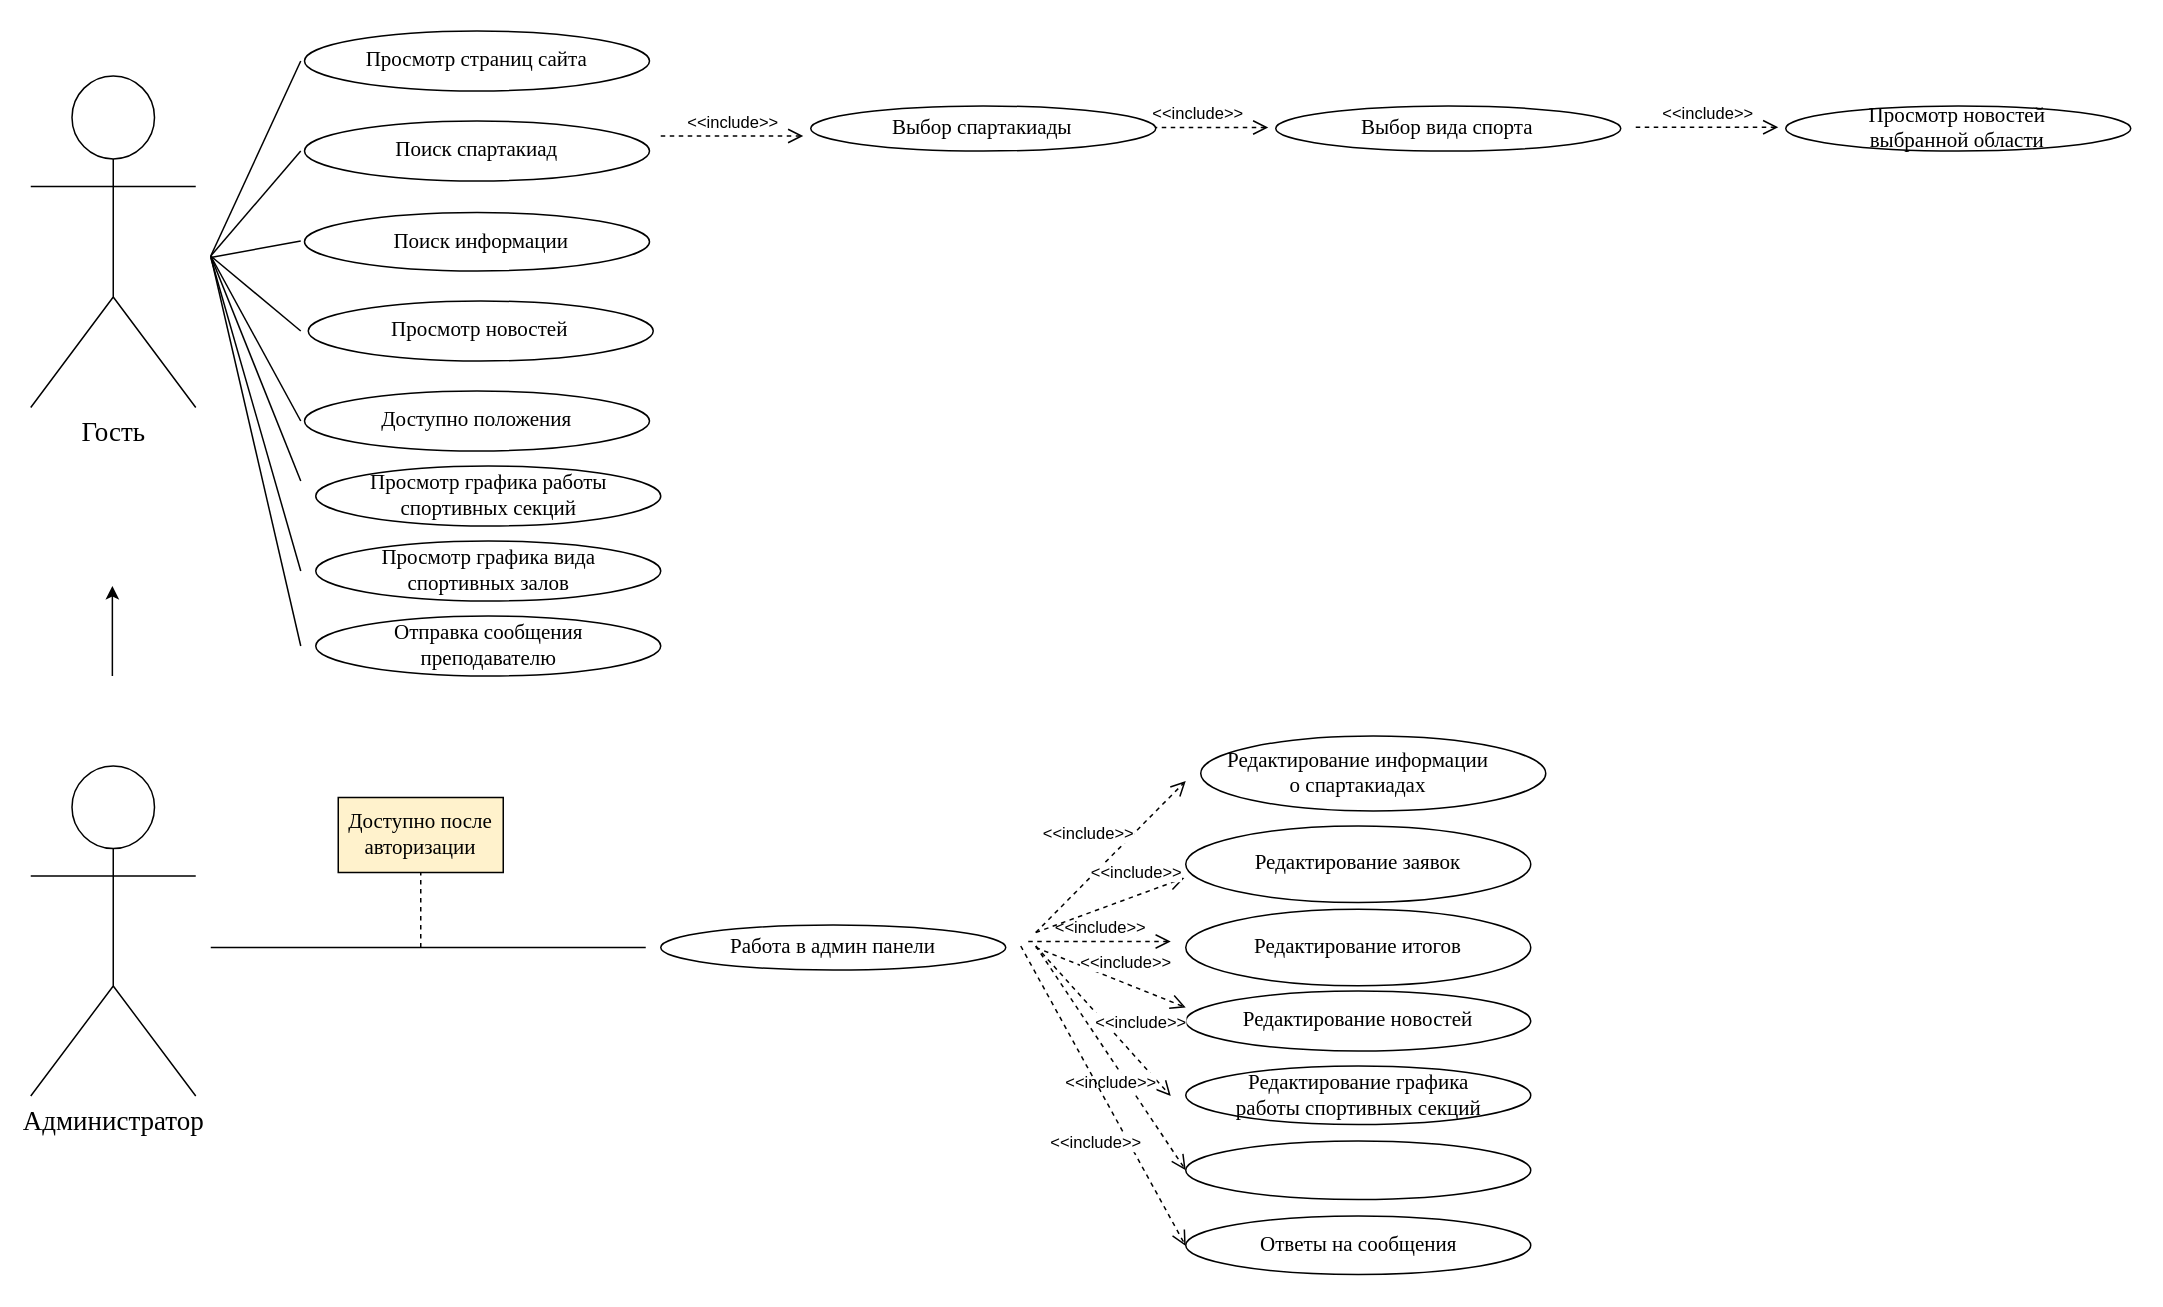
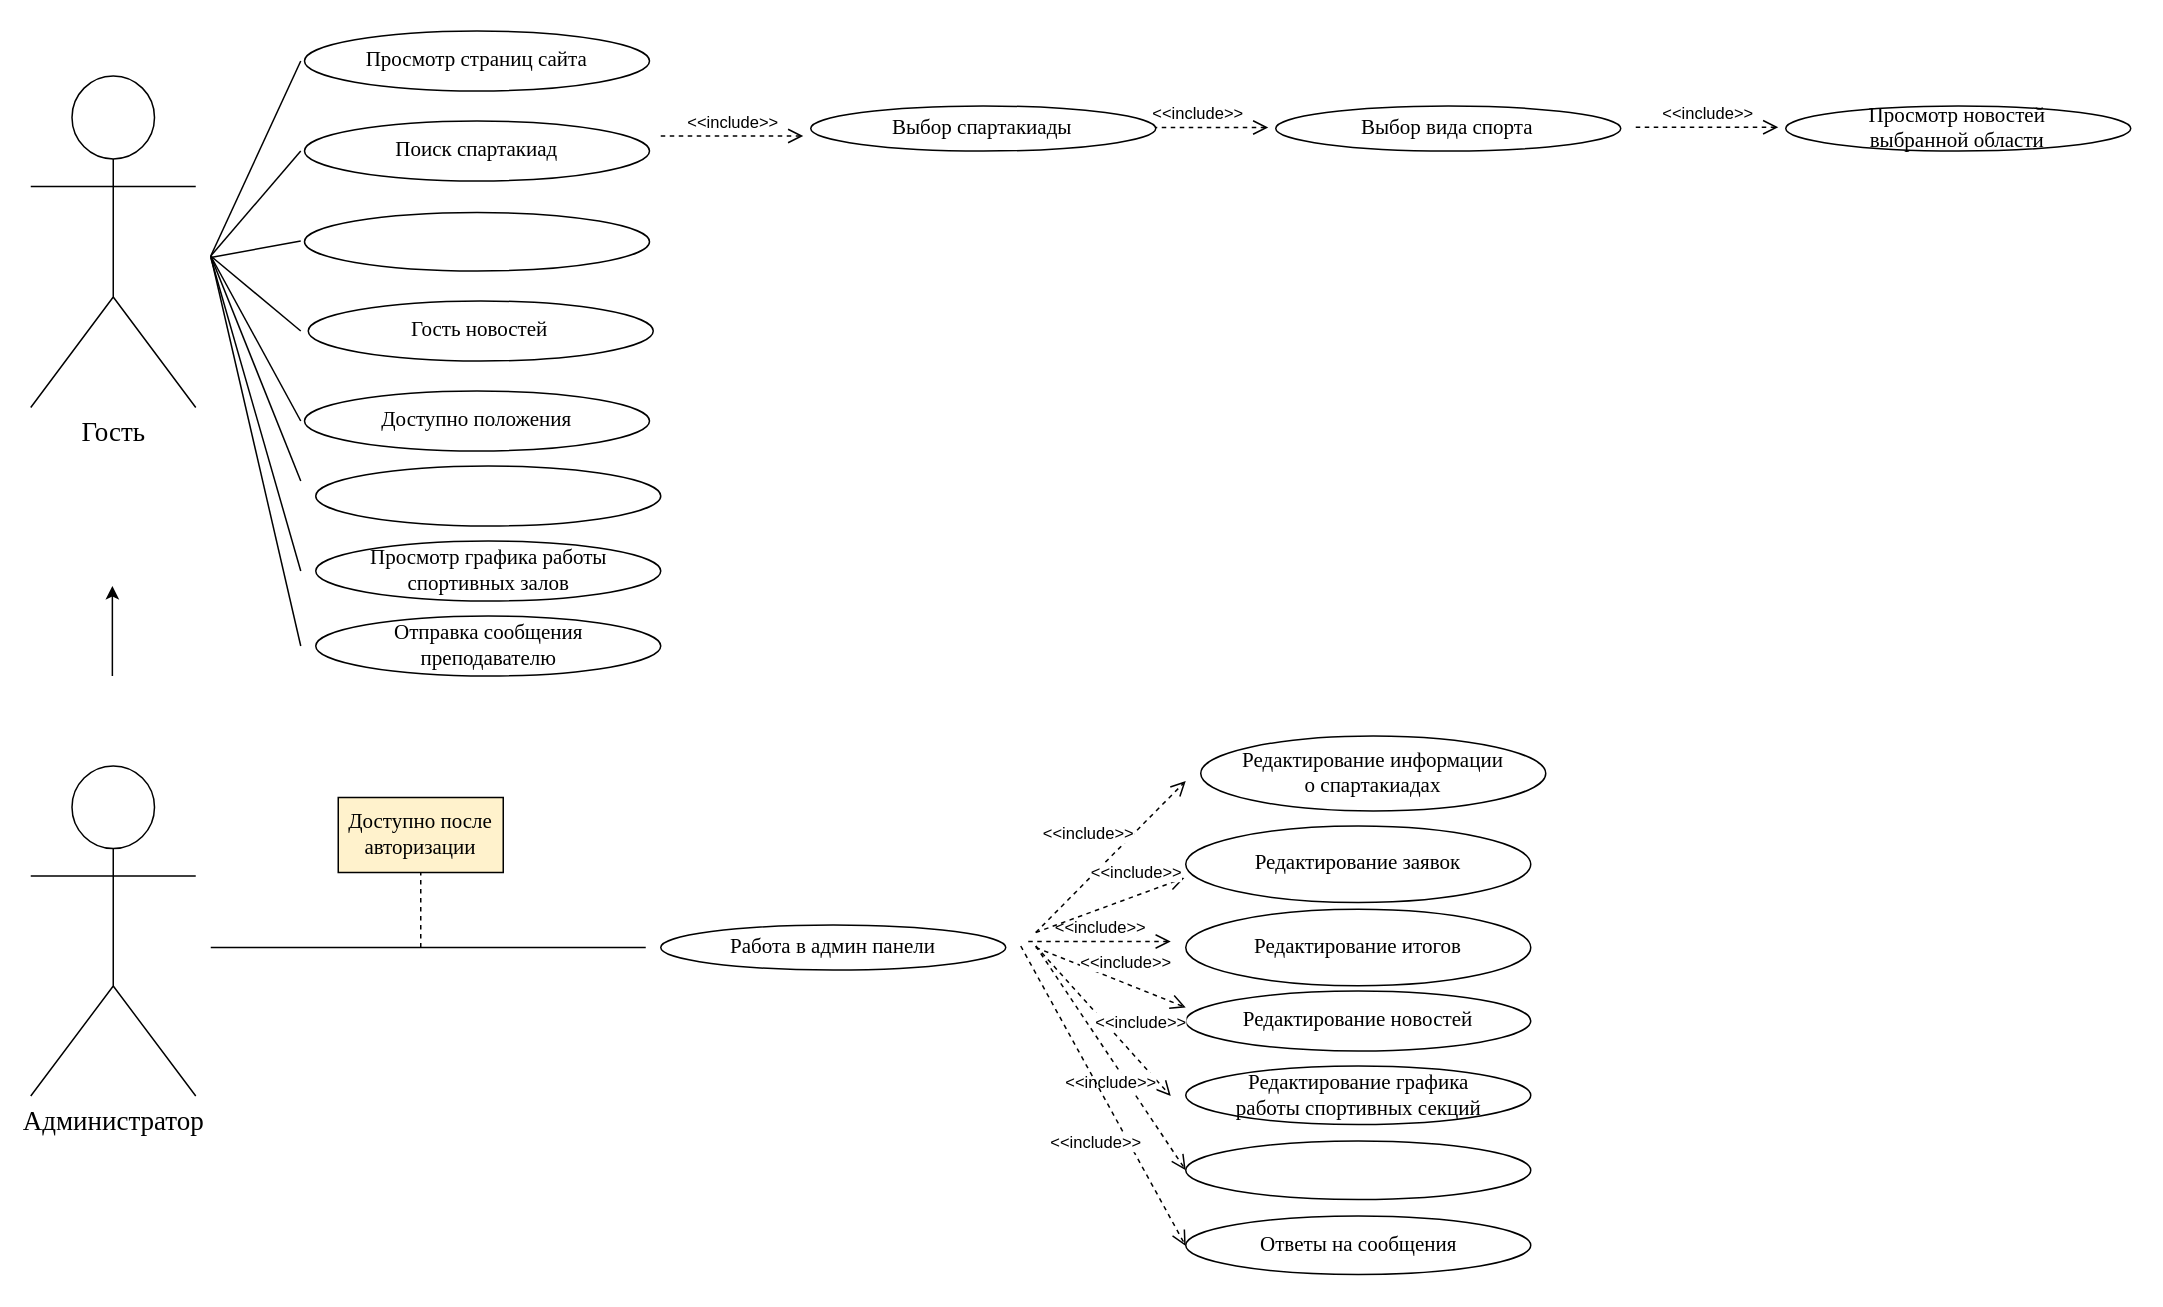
node "Поиск информации": removed
node "Просмотр новостей": label "Просмотр новостей" -> "Гость новостей"
node "Просмотр графика работы спортивных секций": removed
node "Просмотр графика вида спортивных залов": label "Просмотр графика вида спортивных залов" -> "Просмотр графика работы спортивных залов"
node "Редактирование информации о спартакиадах": moved (1358, 773) -> (1373, 773)
